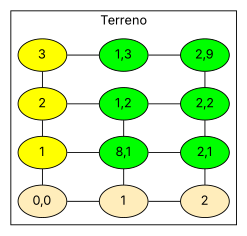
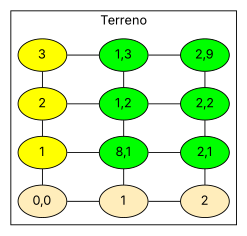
edge "1,3" -- "1,2": added
